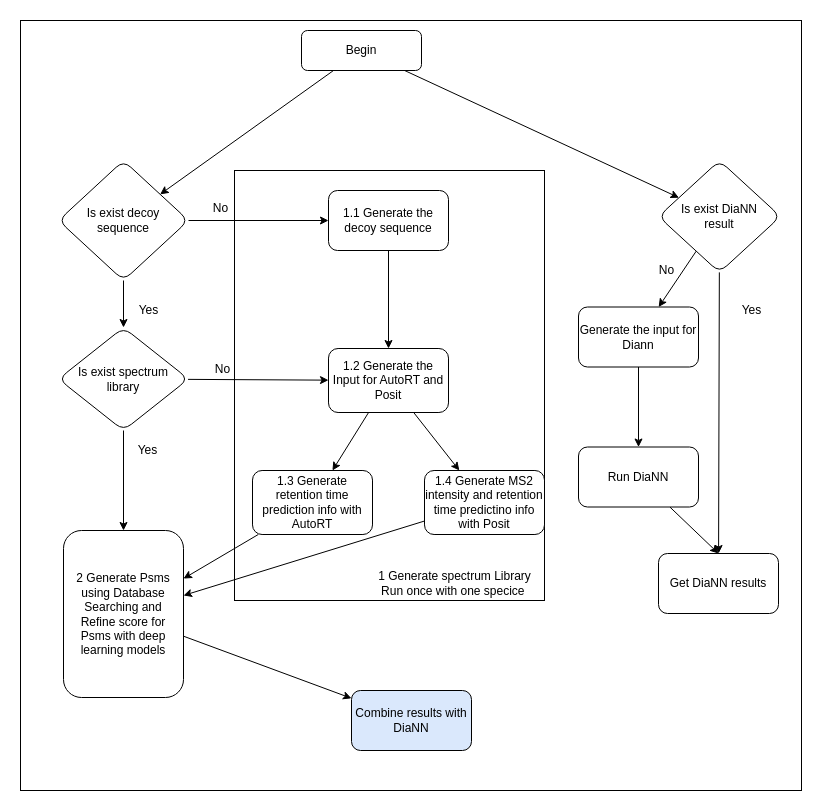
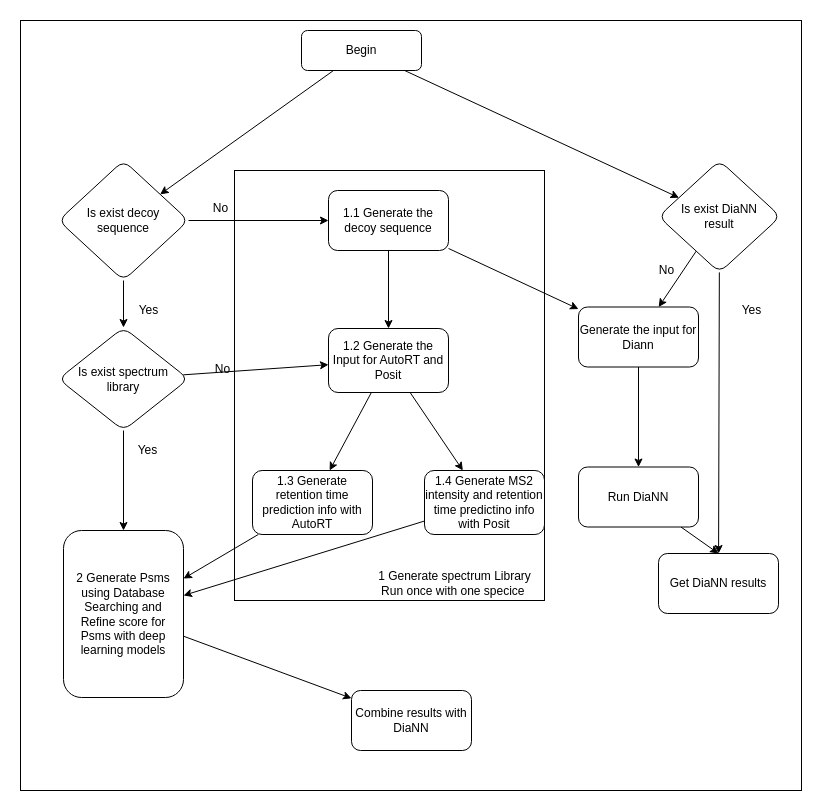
edge "1.1 Generate the decoy sequence" -> "Generate the input for Diann": added
node "1.2 Generate the Input for AutoRT and Posit": moved (389, 381) -> (389, 361)
node "Run DiaNN": moved (639, 477) -> (639, 497)
node "Combine results with DiaNN": fillcolor #dae8fc -> #ffffff
